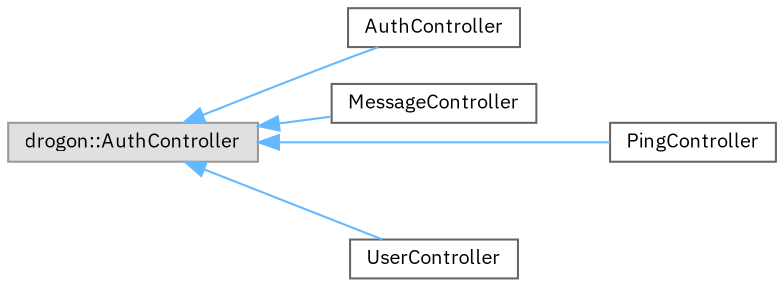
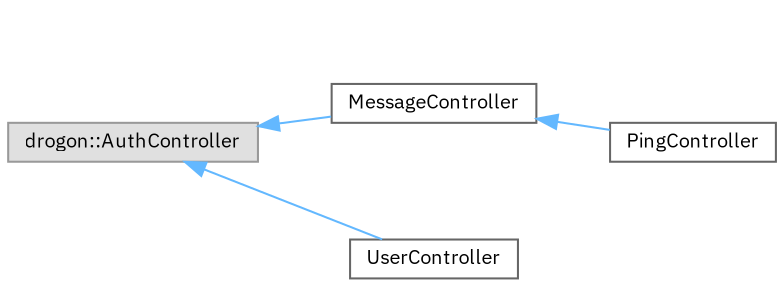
node "AuthController": removed
edge "PingController" -> "drogon::AuthController": now "PingController" -> "MessageController"
